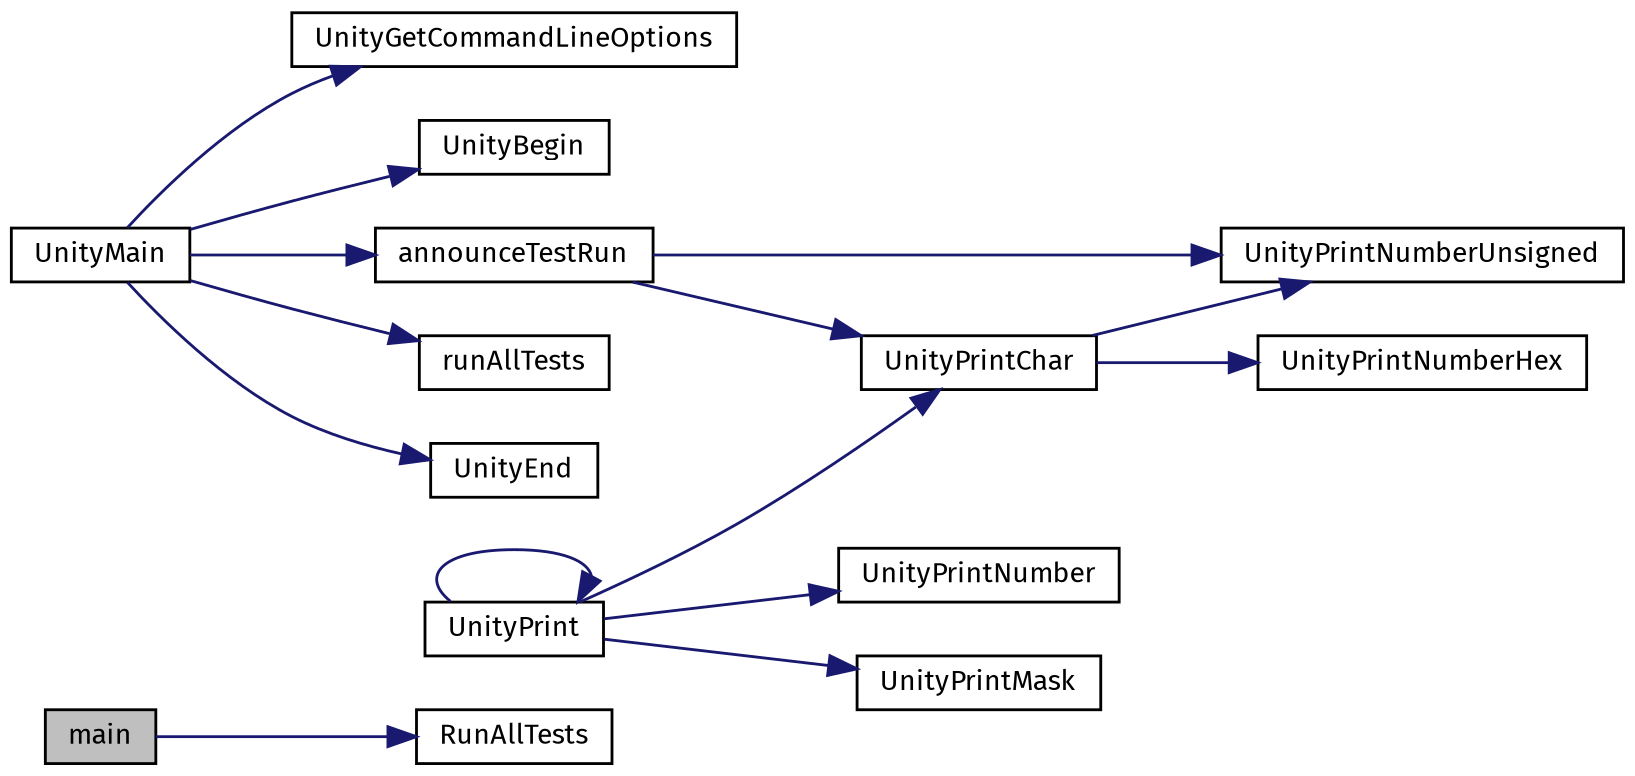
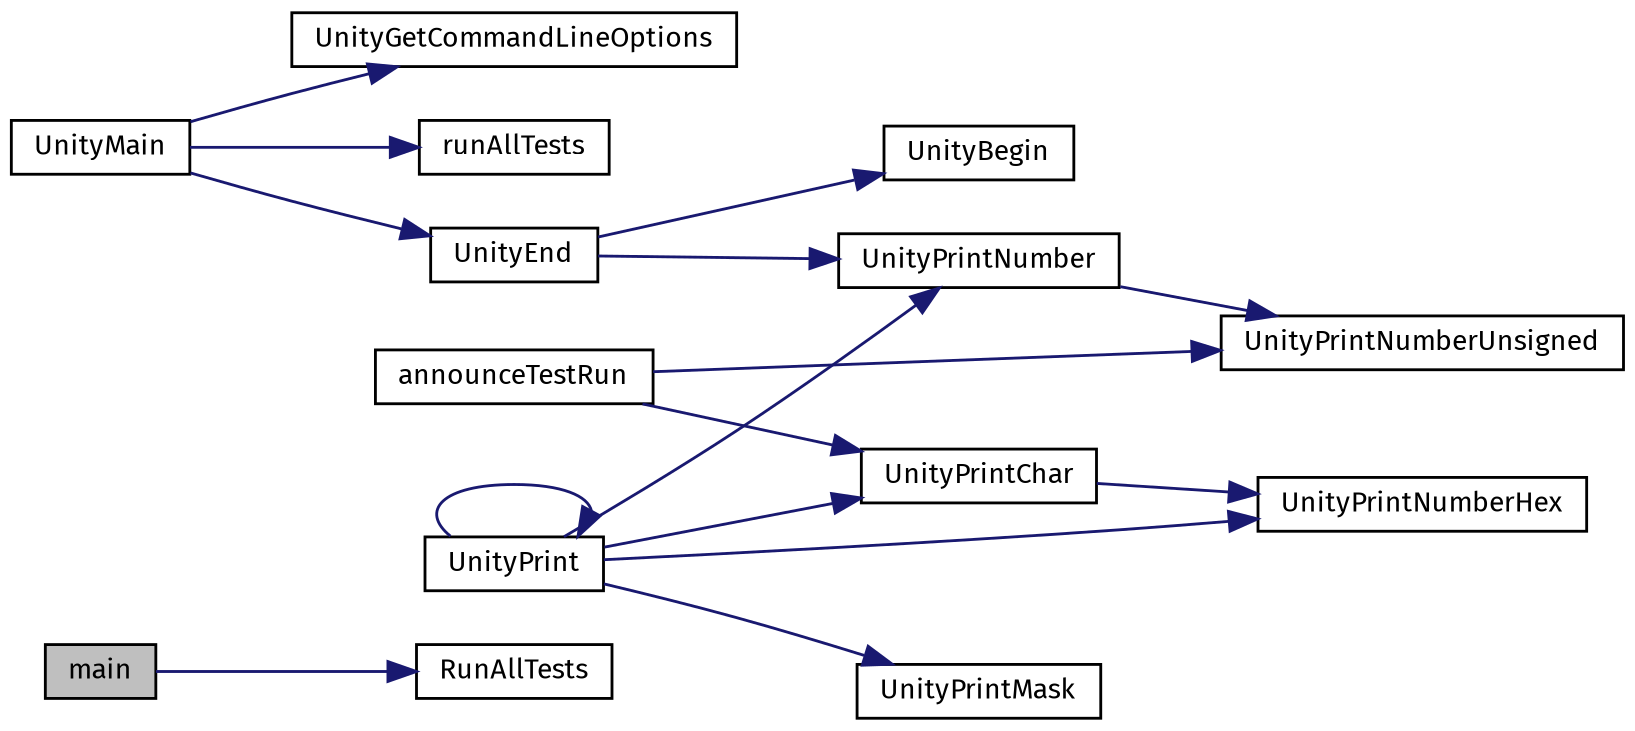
edge "UnityMain" -> "UnityBegin": now "UnityEnd" -> "UnityBegin"
edge "UnityMain" -> "announceTestRun": removed
edge "UnityEnd" -> "UnityPrintNumber": added
edge "UnityPrintChar" -> "UnityPrintNumberUnsigned": now "UnityPrintNumber" -> "UnityPrintNumberUnsigned"
edge "UnityPrint" -> "UnityPrintNumberHex": added
